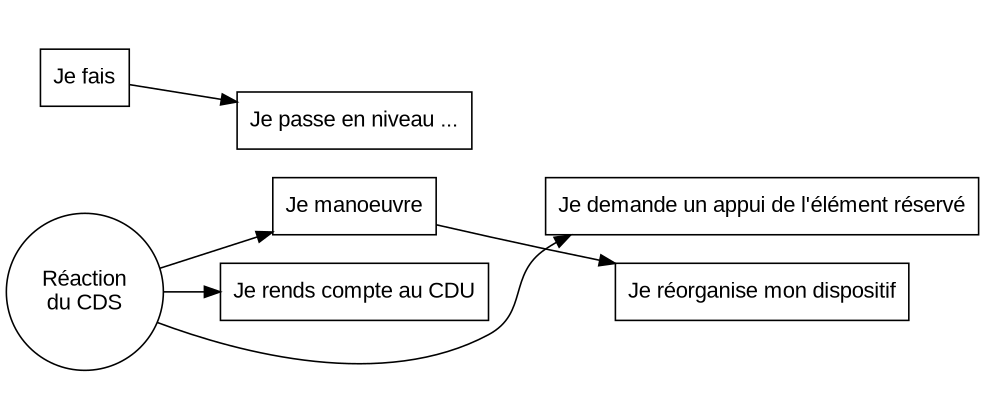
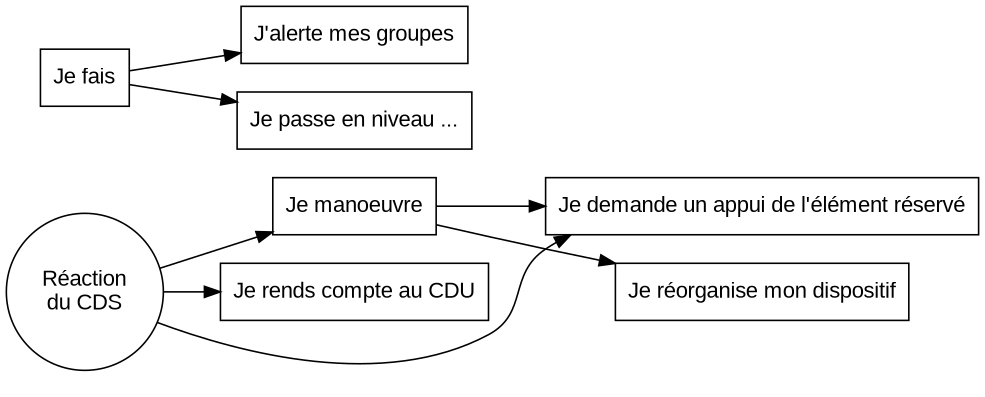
node "J'alerte mes groupes": added
edge "Je manoeuvre" -> "Je demande un appui de l'élément réservé": added
